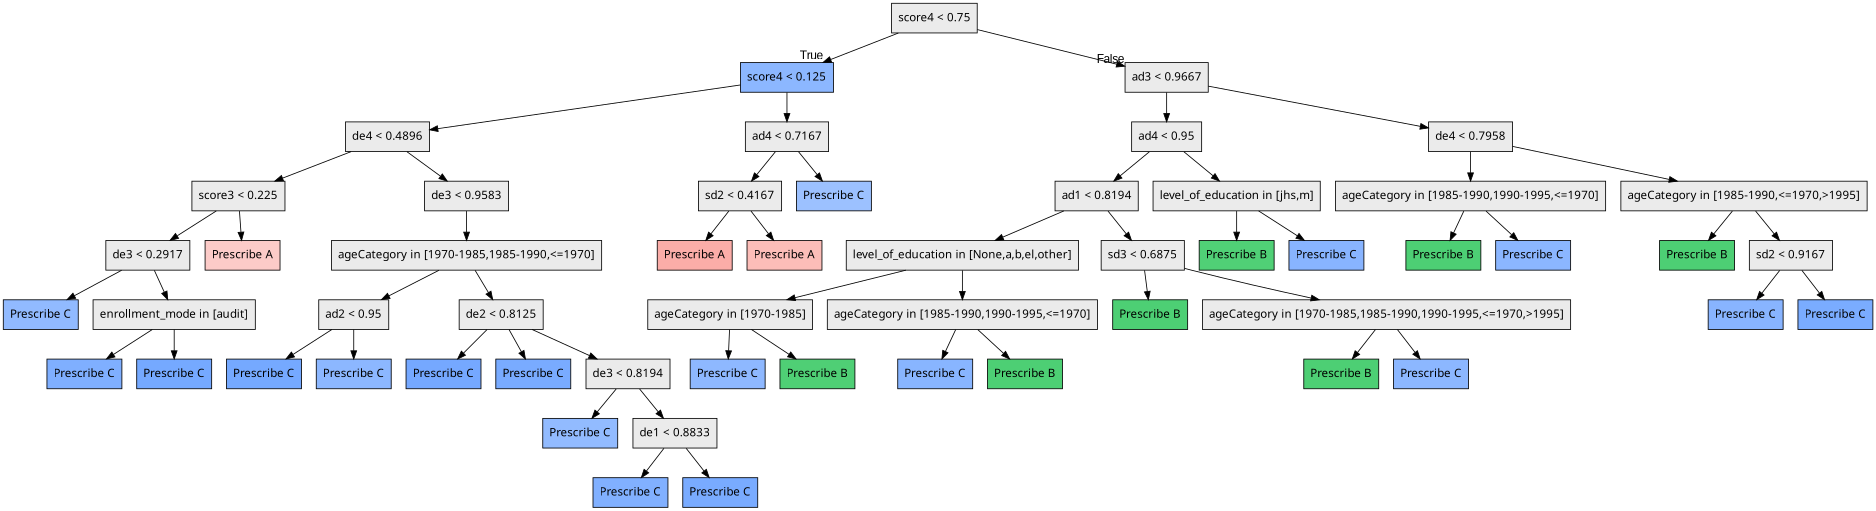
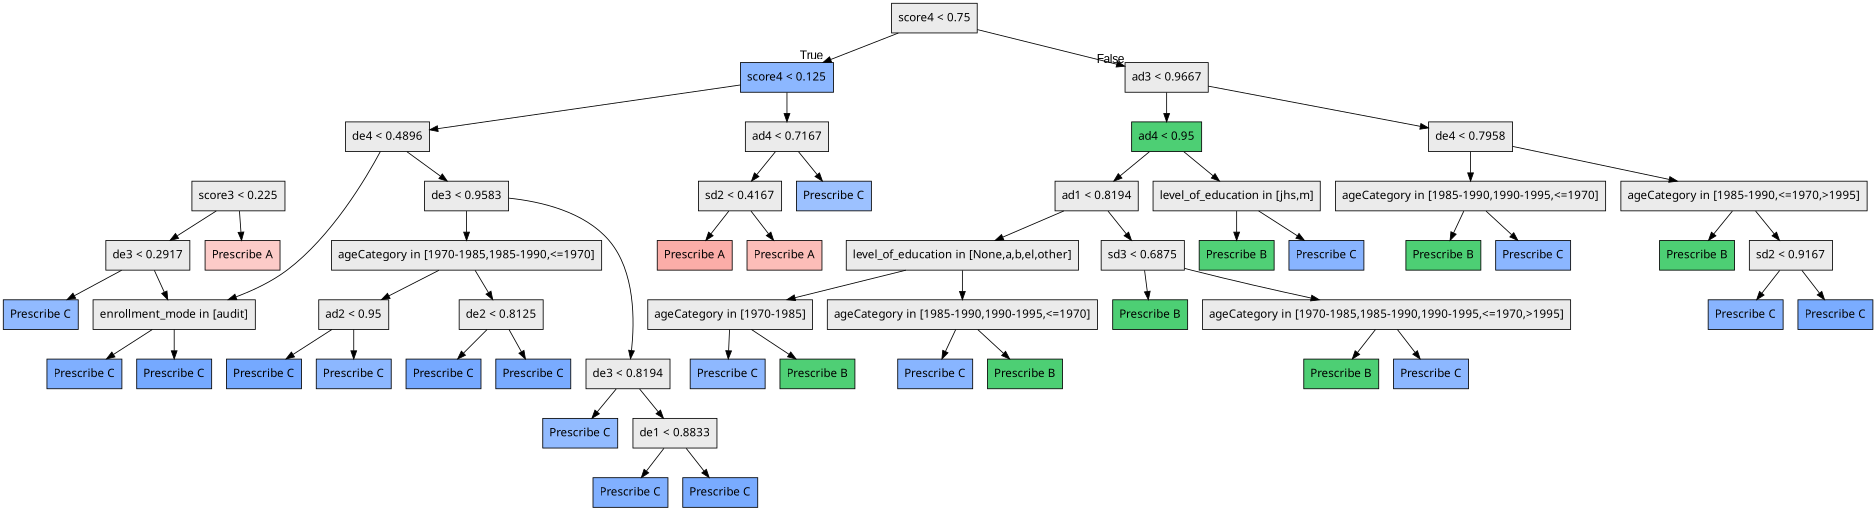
node "ad4 < 0.95": fillcolor #ebebeb -> #00ba38b2
edge "de4 < 0.4896" -> "score3 < 0.225": now "de4 < 0.4896" -> "enrollment_mode in [audit]"
edge "de2 < 0.8125" -> "de3 < 0.8194": now "de3 < 0.9583" -> "de3 < 0.8194"
